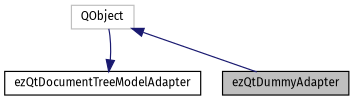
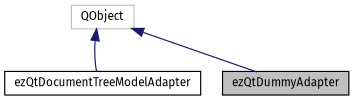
edge "QObject" -> "ezQtDocumentTreeModelAdapter": reversed
